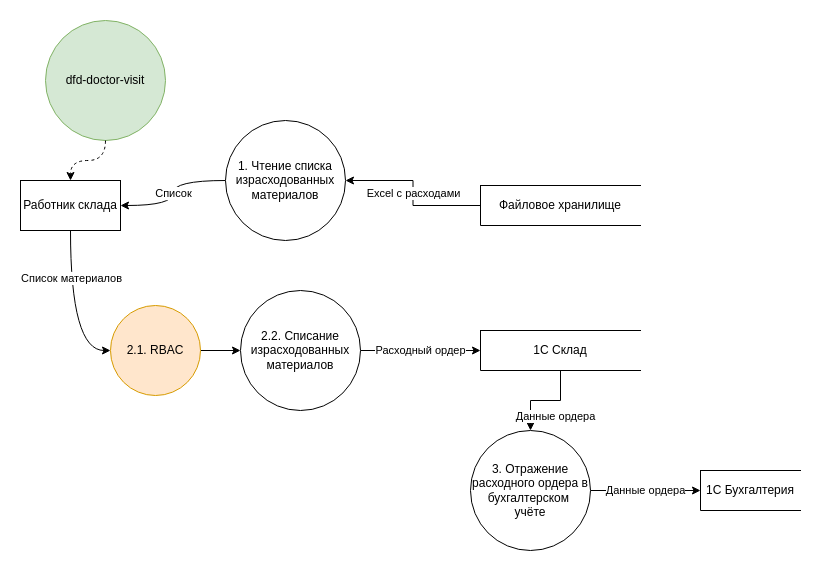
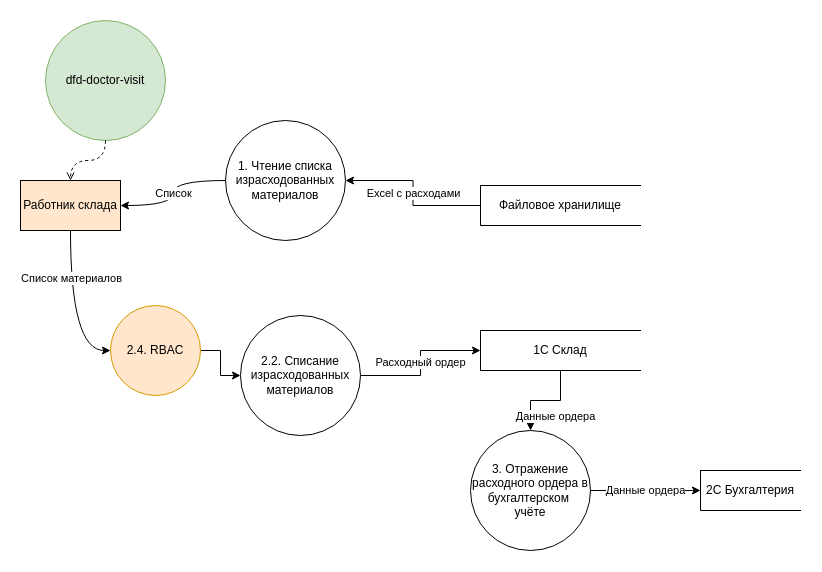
edge "dfd-doctor-visit" -> "Работник склада": arrowhead classic -> open
node "Работник склада": fillcolor #ffffff -> #ffe6cc
node "2.1. RBAC": label "2.1. RBAC" -> "2.4. RBAC"
node "2.2. Списание израсходованных материалов": moved (301, 351) -> (301, 376)
node "1С Бухгалтерия": label "1С Бухгалтерия" -> "2С Бухгалтерия"
